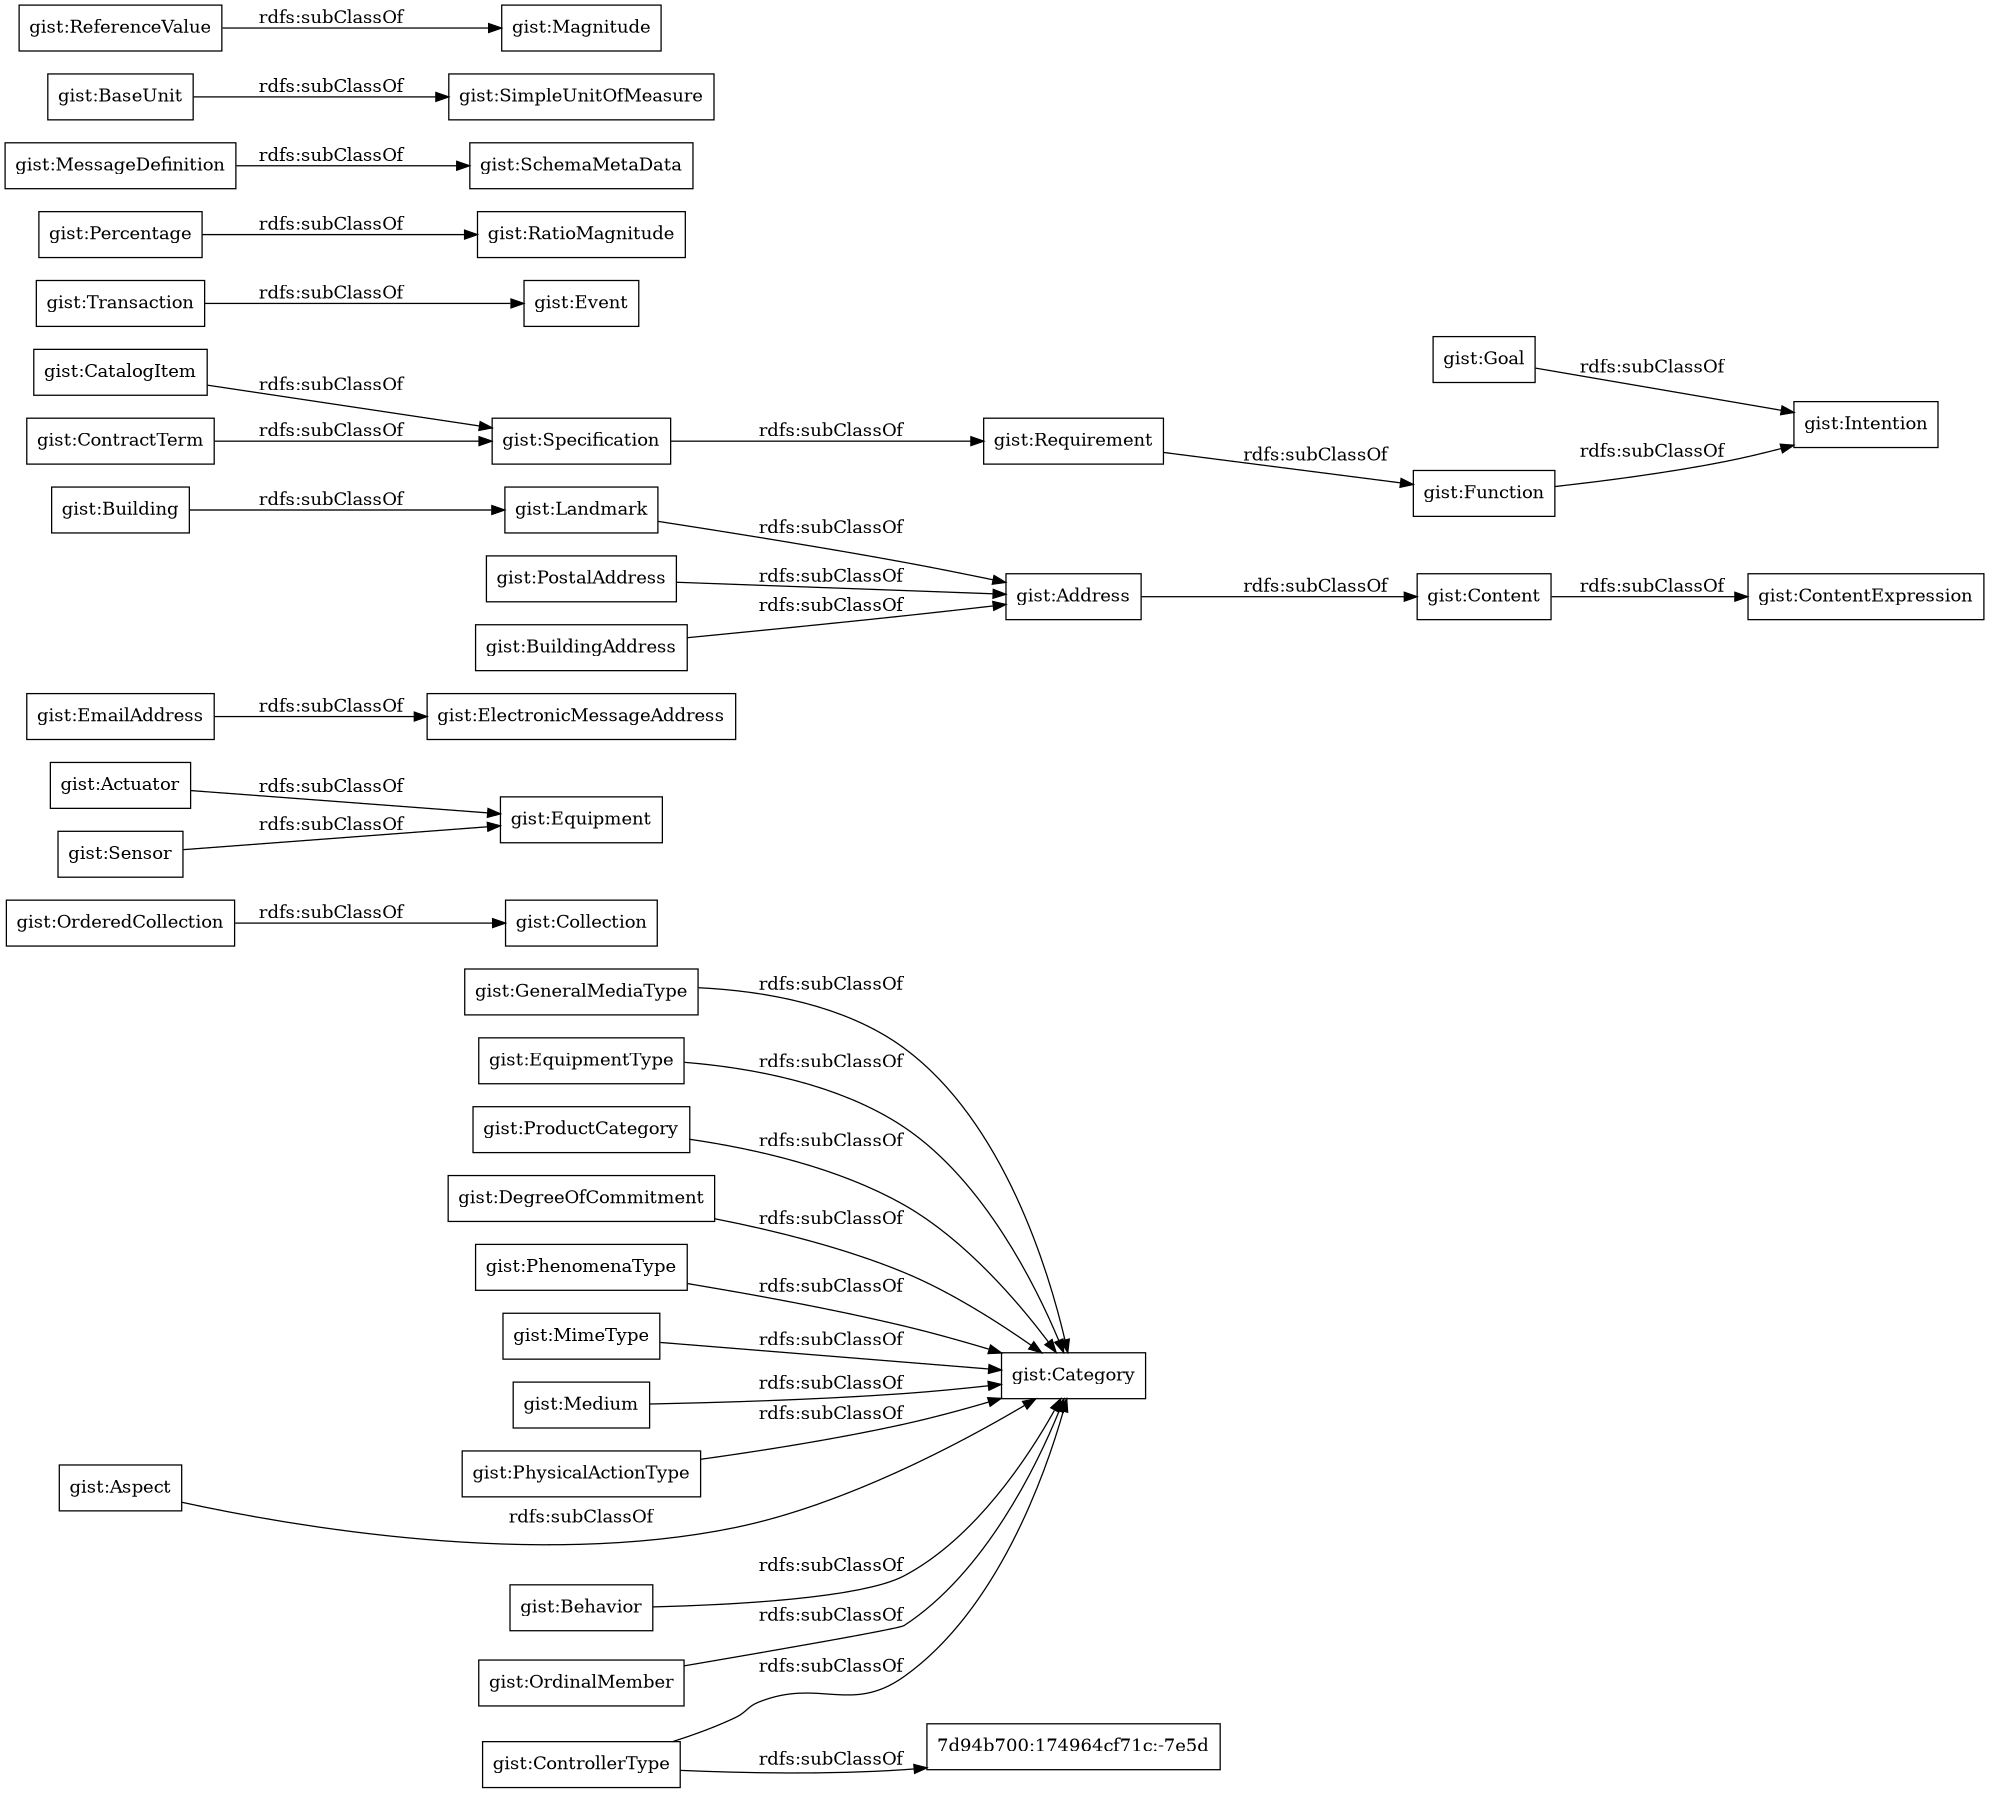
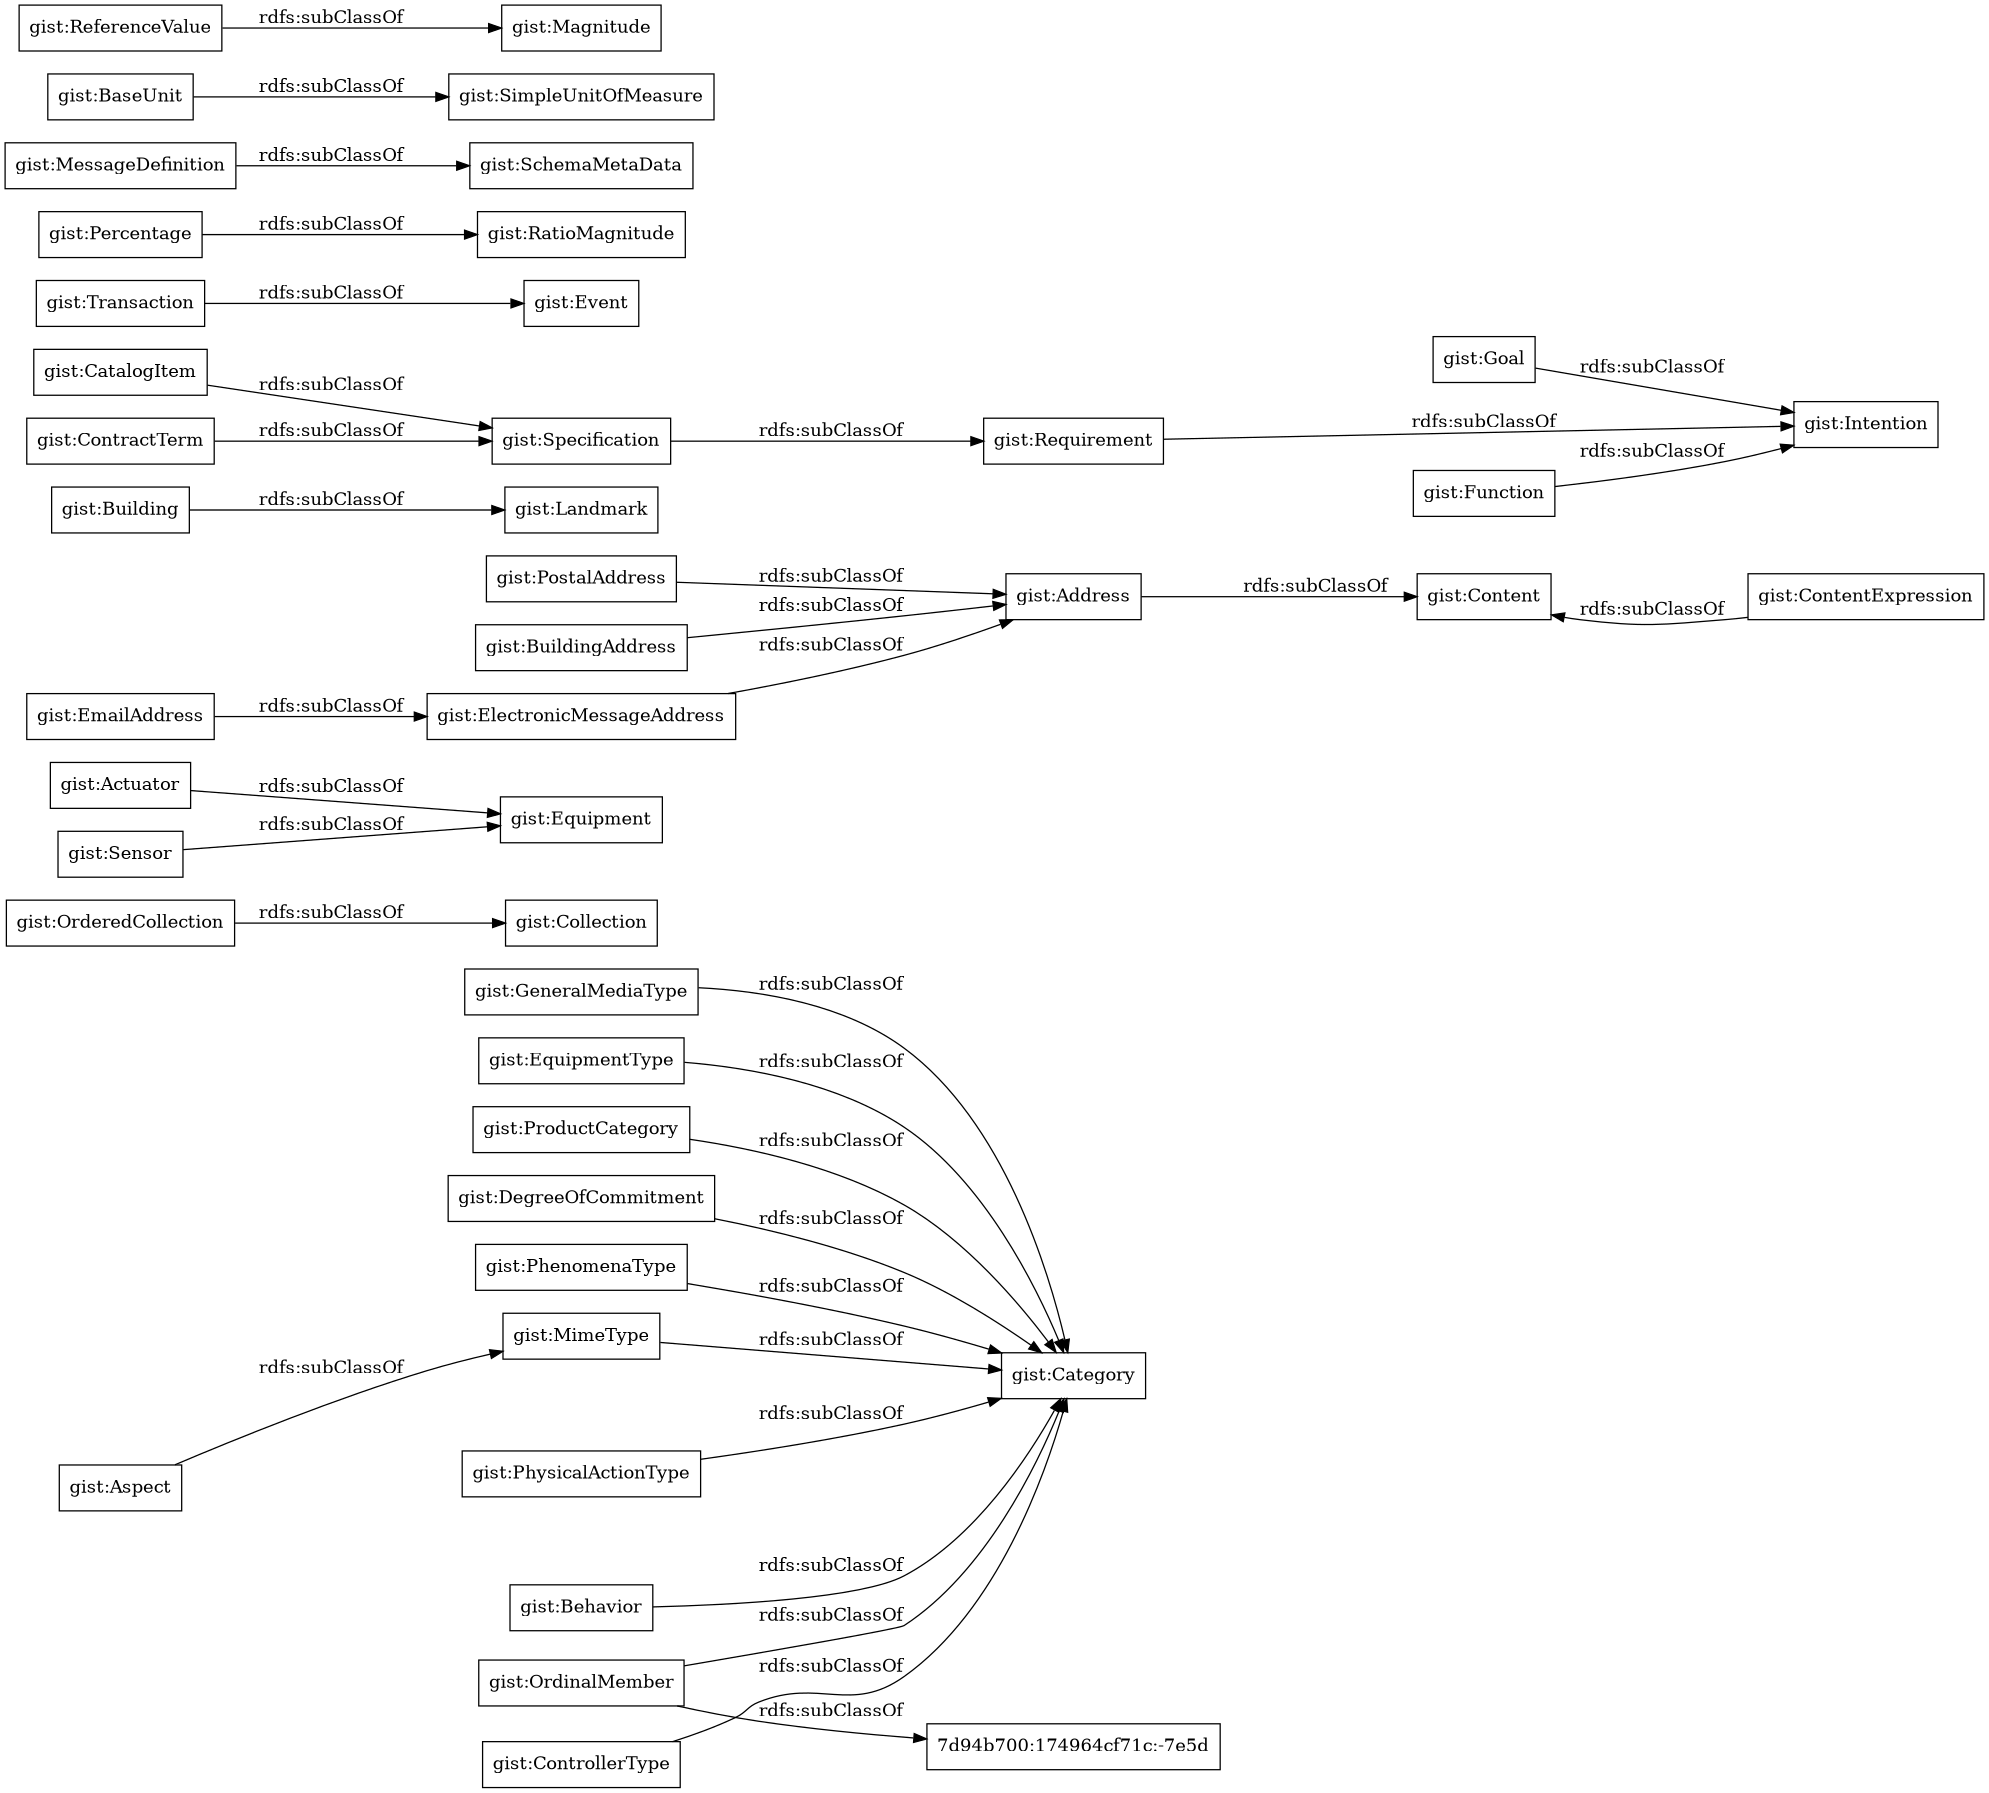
edge "gist:Requirement" -> "gist:Function": now "gist:Requirement" -> "gist:Intention"
edge "gist:Landmark" -> "gist:Address": now "gist:ElectronicMessageAddress" -> "gist:Address"
edge "gist:Content" -> "gist:ContentExpression": reversed
node "gist:Medium": removed
edge "gist:Aspect" -> "gist:Category": now "gist:Aspect" -> "gist:MimeType"
edge "gist:ControllerType" -> "7d94b700:174964cf71c:-7e5d": now "gist:OrdinalMember" -> "7d94b700:174964cf71c:-7e5d"
